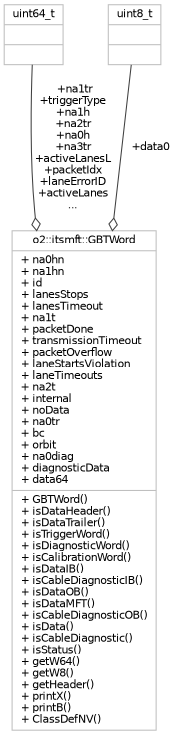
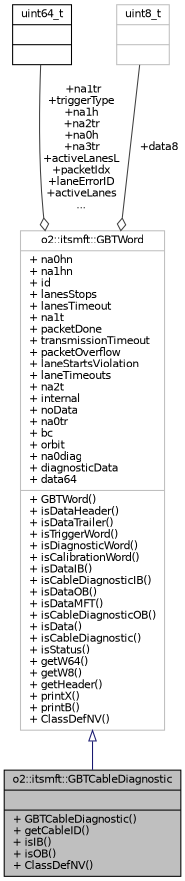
node "uint64_t": color grey75 -> black
edge "uint8_t" -> "o2::itsmft::GBTWord": label " +data0" -> " +data8"
node "o2::itsmft::GBTCableDiagnostic": added
